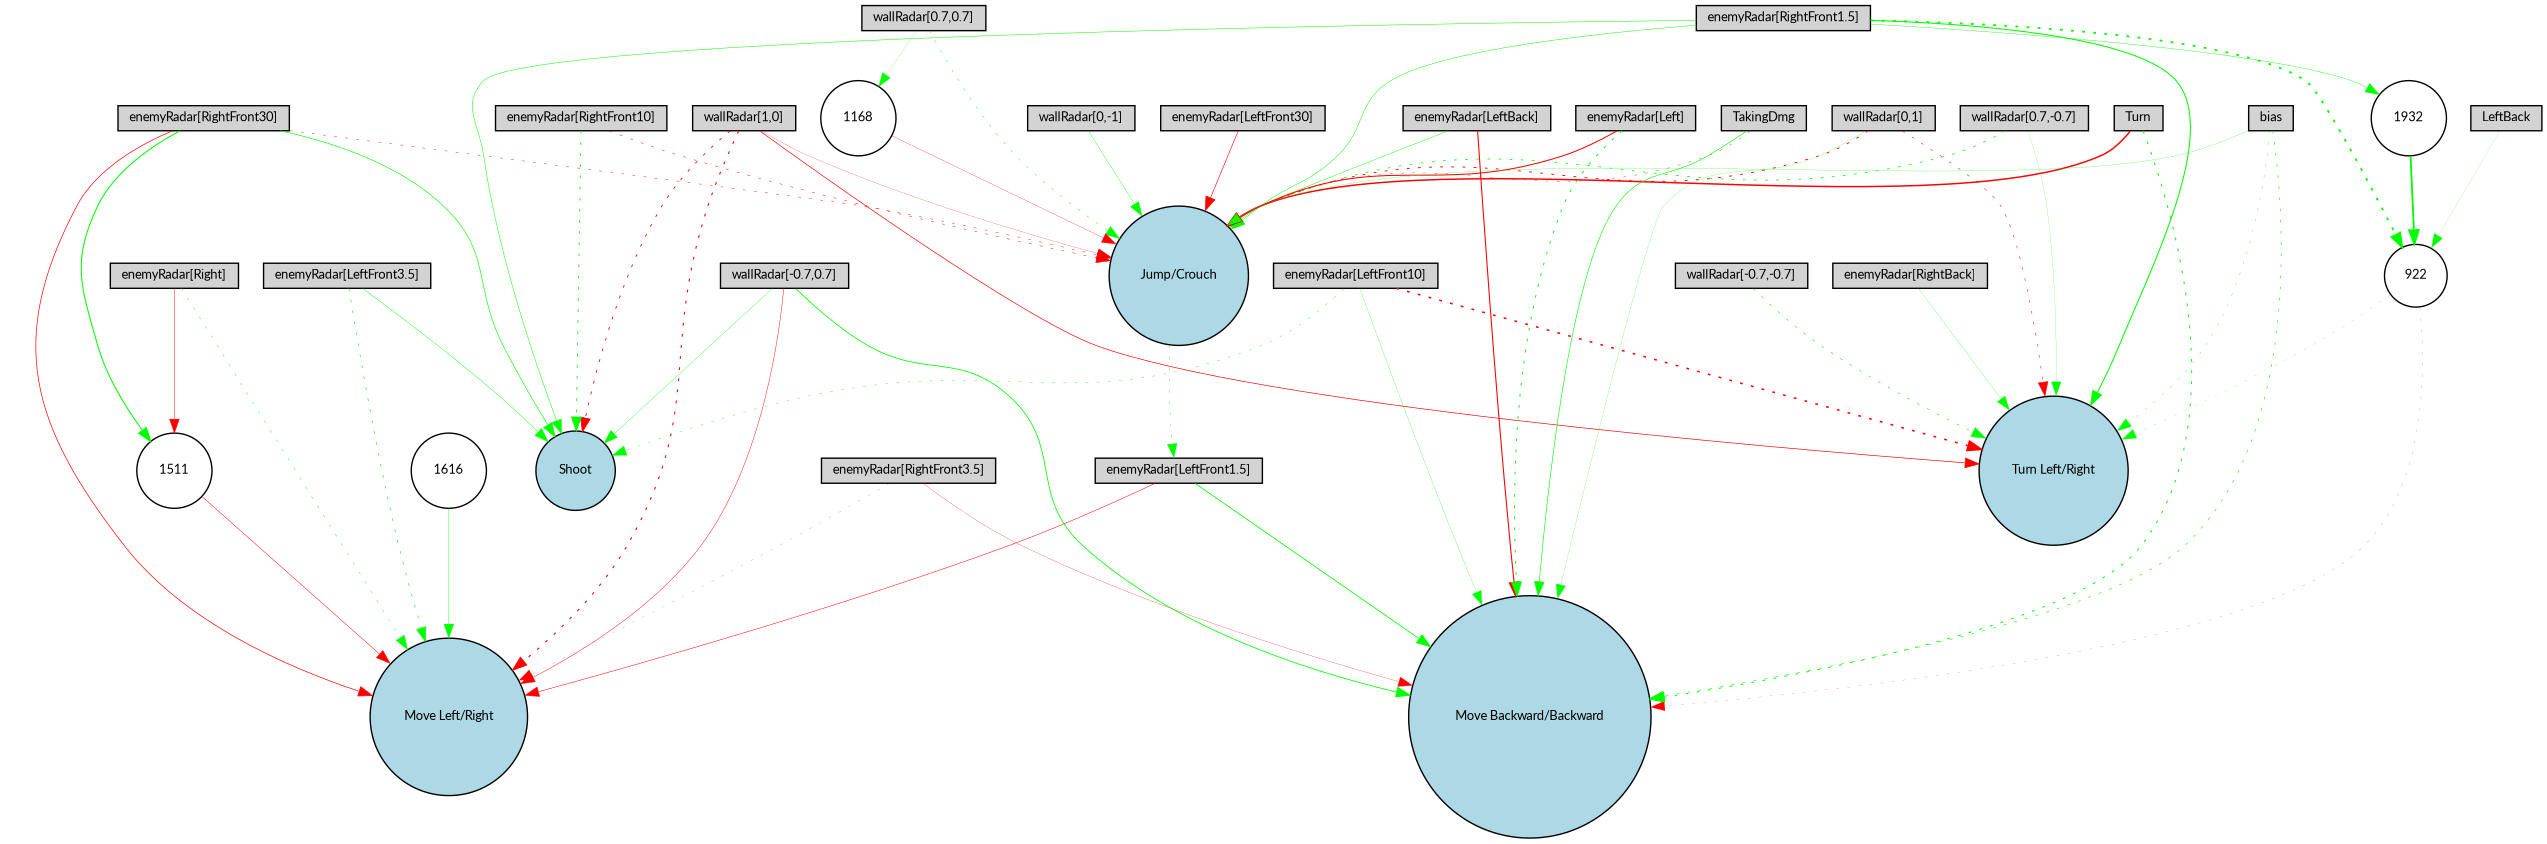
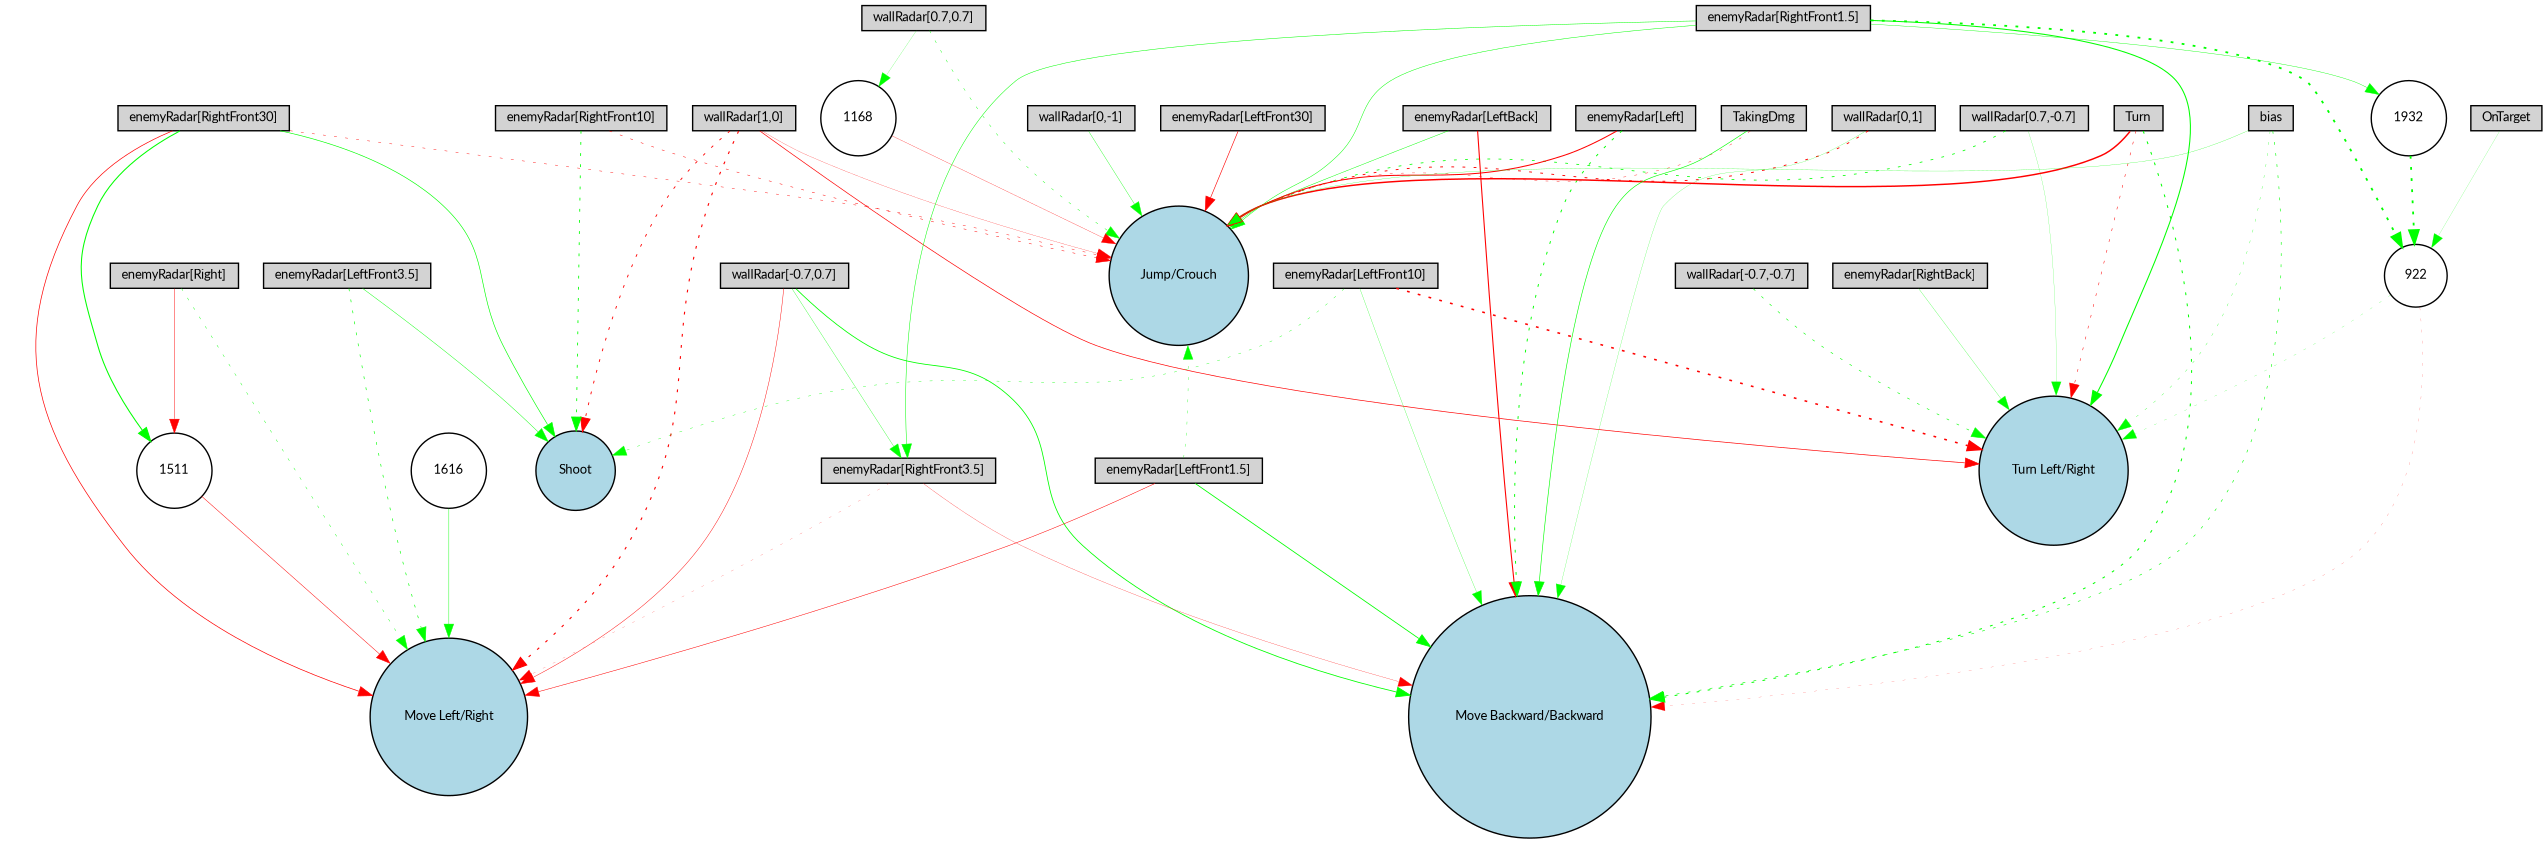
edge "enemyRadar[RightFront1.5]" -> "Shoot": now "enemyRadar[RightFront1.5]" -> "enemyRadar[RightFront3.5]"
node "LeftBack": label "LeftBack" -> "OnTarget"
edge "1932" -> "922": style solid -> dotted
edge "wallRadar[0,1]" -> "Turn Left/Right": now "Turn" -> "Turn Left/Right"
edge "wallRadar[-0.7,0.7]" -> "Shoot": now "wallRadar[-0.7,0.7]" -> "enemyRadar[RightFront3.5]"
edge "Jump/Crouch" -> "enemyRadar[LeftFront1.5]": reversed
